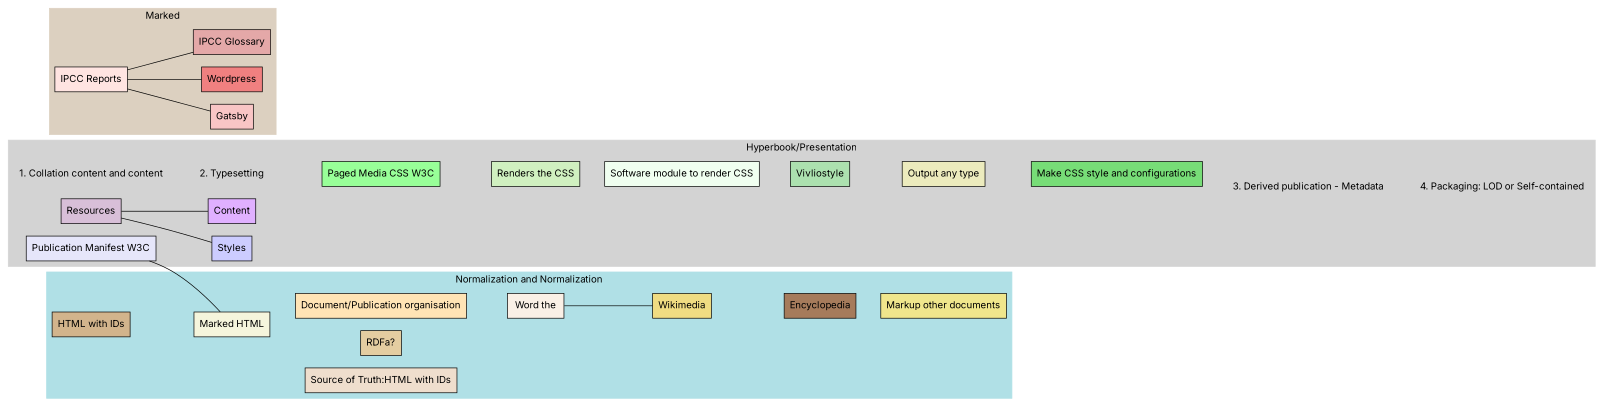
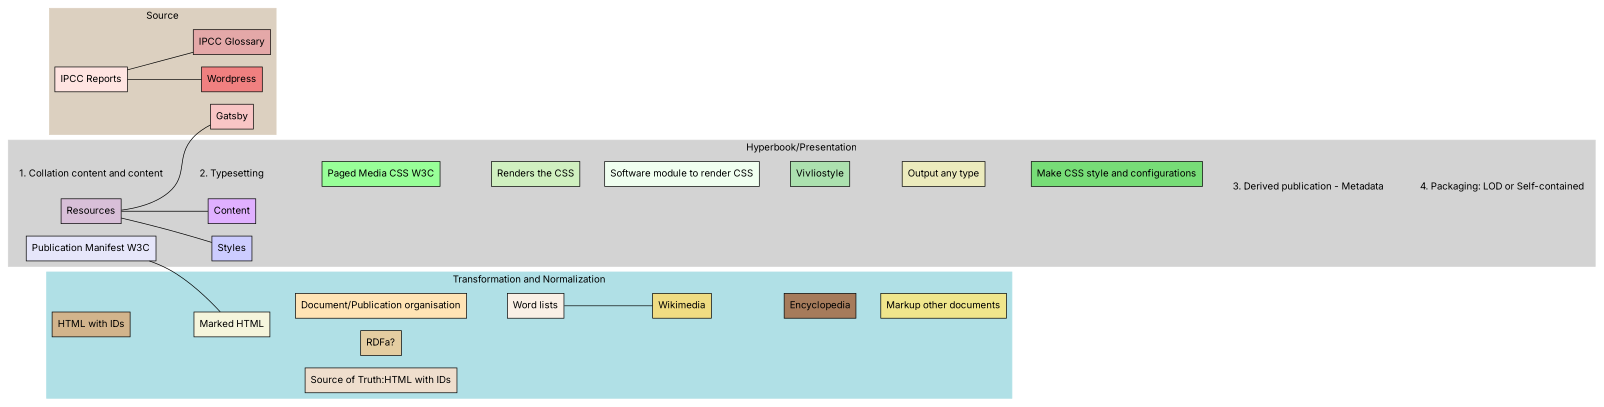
cluster "Marked": label "Marked" -> "Source"
edge "IPCC Reports" -> "Gatsby": now "Resources" -> "Gatsby"
cluster "Normalization and Normalization": label "Normalization and Normalization" -> "Transformation and Normalization"
node "Word the": label "Word the" -> "Word lists"
